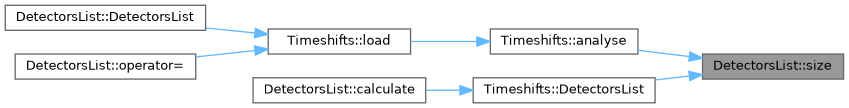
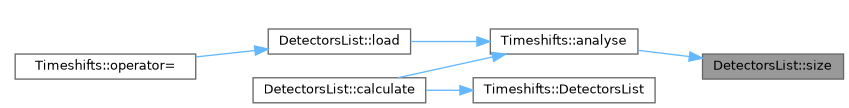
node "DetectorsList::DetectorsList": removed
node "Timeshifts::load": label "Timeshifts::load" -> "DetectorsList::load"
node "DetectorsList::operator=": label "DetectorsList::operator=" -> "Timeshifts::operator="
edge "DetectorsList::calculate" -> "Timeshifts::analyse": added
edge "Timeshifts::DetectorsList" -> "DetectorsList::size": removed
